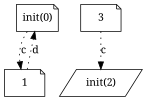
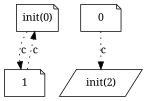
node "3": label "3" -> "0"
edge "1" -> "init(0)": label "d" -> "c"
